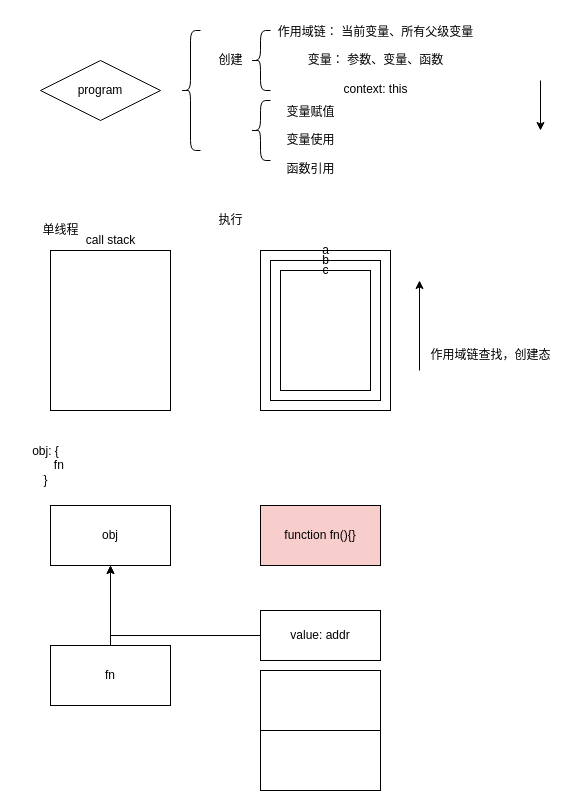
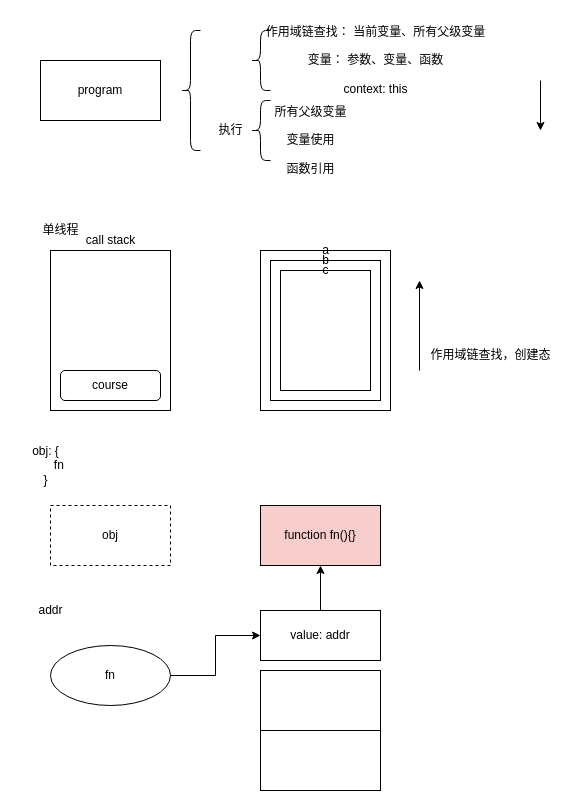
node "创建": removed
node "作用域链： 当前变量、所有父级变量 变量： 参数、变量、函数 context: this": label "作用域链： 当前变量、所有父级变量 变量： 参数、变量、函数 context: this" -> "作用域链查找： 当前变量、所有父级变量 变量： 参数、变量、函数 context: this"
node "program": shape diamond -> rectangle
node "变量赋值 变量使用 函数引用": label "变量赋值 变量使用 函数引用" -> "所有父级变量 变量使用 函数引用"
node "执行": moved (231, 221) -> (231, 131)
node "course": added
node "obj": style solid -> dashed
node "addr": added
edge "value: addr" -> "obj": now "value: addr" -> "function fn(){}"
edge "fn" -> "obj": now "fn" -> "value: addr"
node "fn": shape rectangle -> ellipse
